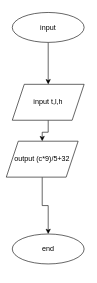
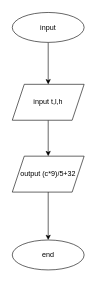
node "output (c*9)/5+32": moved (42, 159) -> (48, 174)
node "end": moved (48, 249) -> (48, 255)
